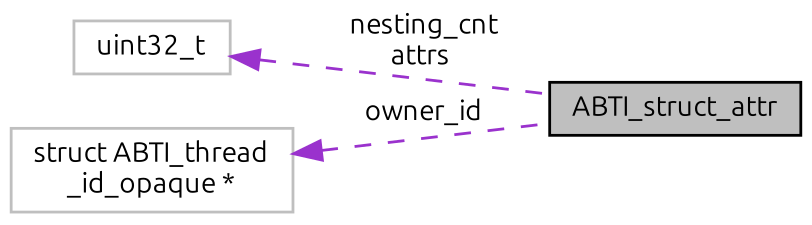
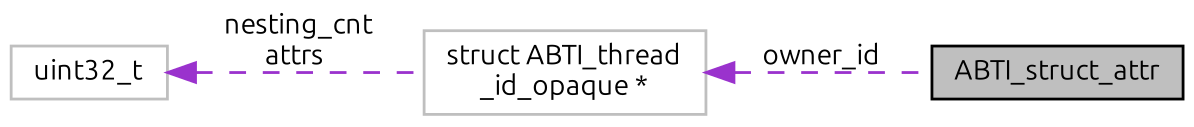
edge "ABTI_struct_attr" -> "uint32_t": now "struct ABTI_thread _id_opaque *" -> "uint32_t"
